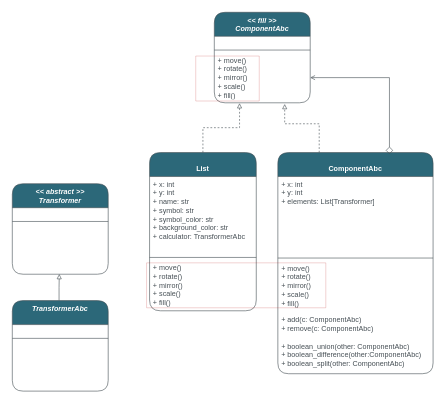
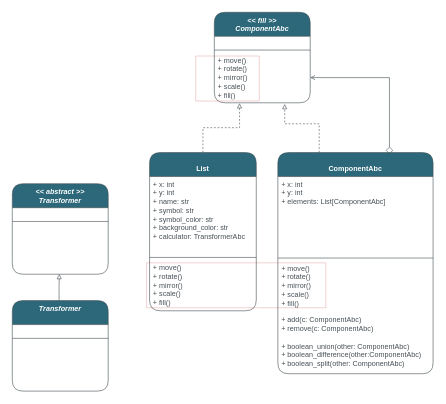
node "+ x: int+ y: int + elements: List[Transformer]": label "+ x: int+ y: int + elements: List[Transformer]" -> "+ x: int+ y: int + elements: List[ComponentAbc]"
node "TransformerAbc": label "TransformerAbc" -> "Transformer"
